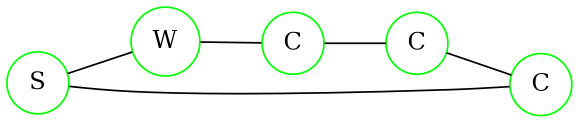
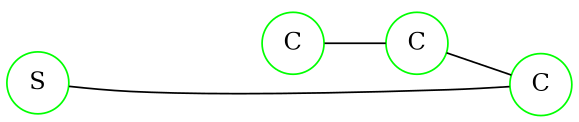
node "W": removed
